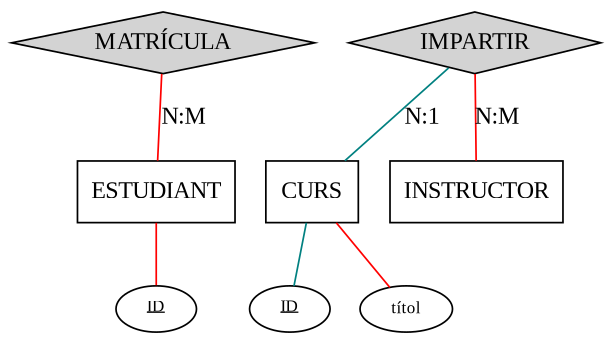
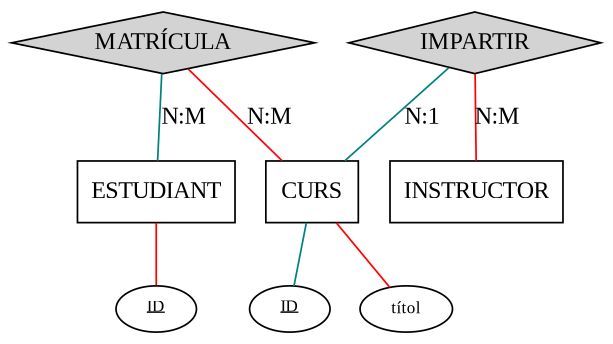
edge "MATRÍCULA" -- "CURS": added, label "N:M"
edge "MATRÍCULA" -- "ESTUDIANT": color red -> teal
